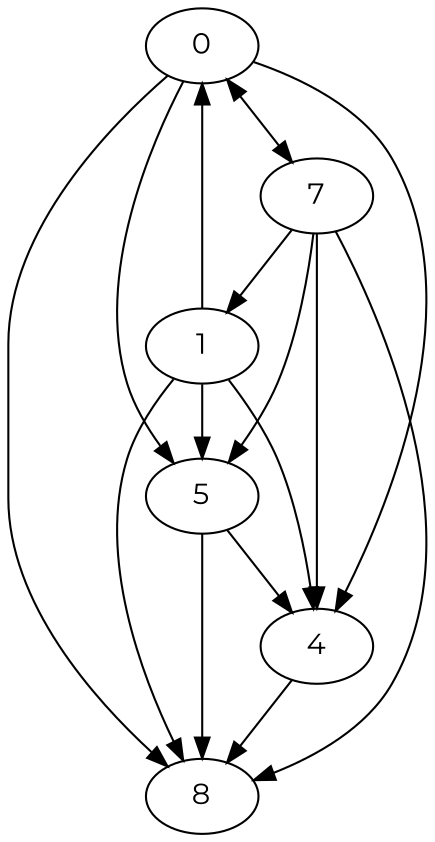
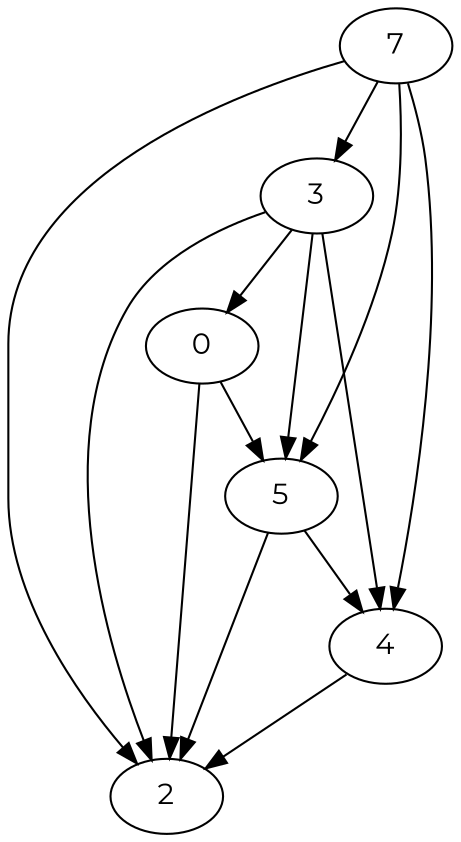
edge "0" -- "7": removed
edge "0" -> "4": removed
node "1": label "1" -> "3"
node "8": label "8" -> "2"
